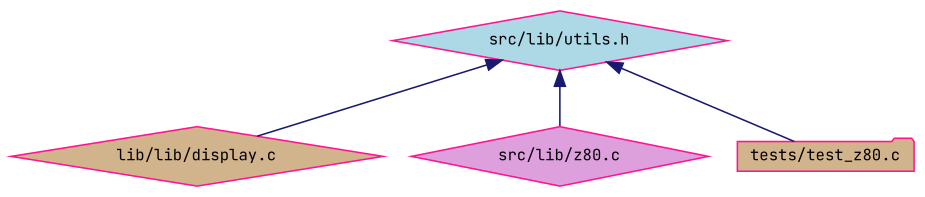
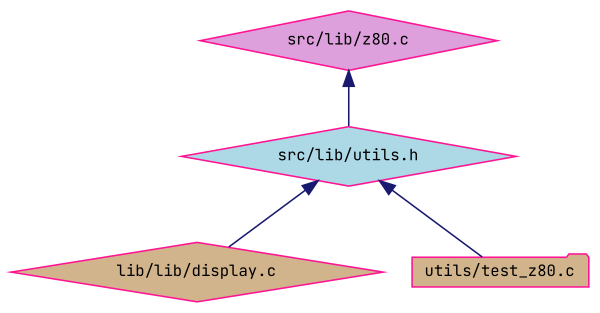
edge "src/lib/z80.c" -> "src/lib/utils.h": reversed
node "tests/test_z80.c": label "tests/test_z80.c" -> "utils/test_z80.c"
